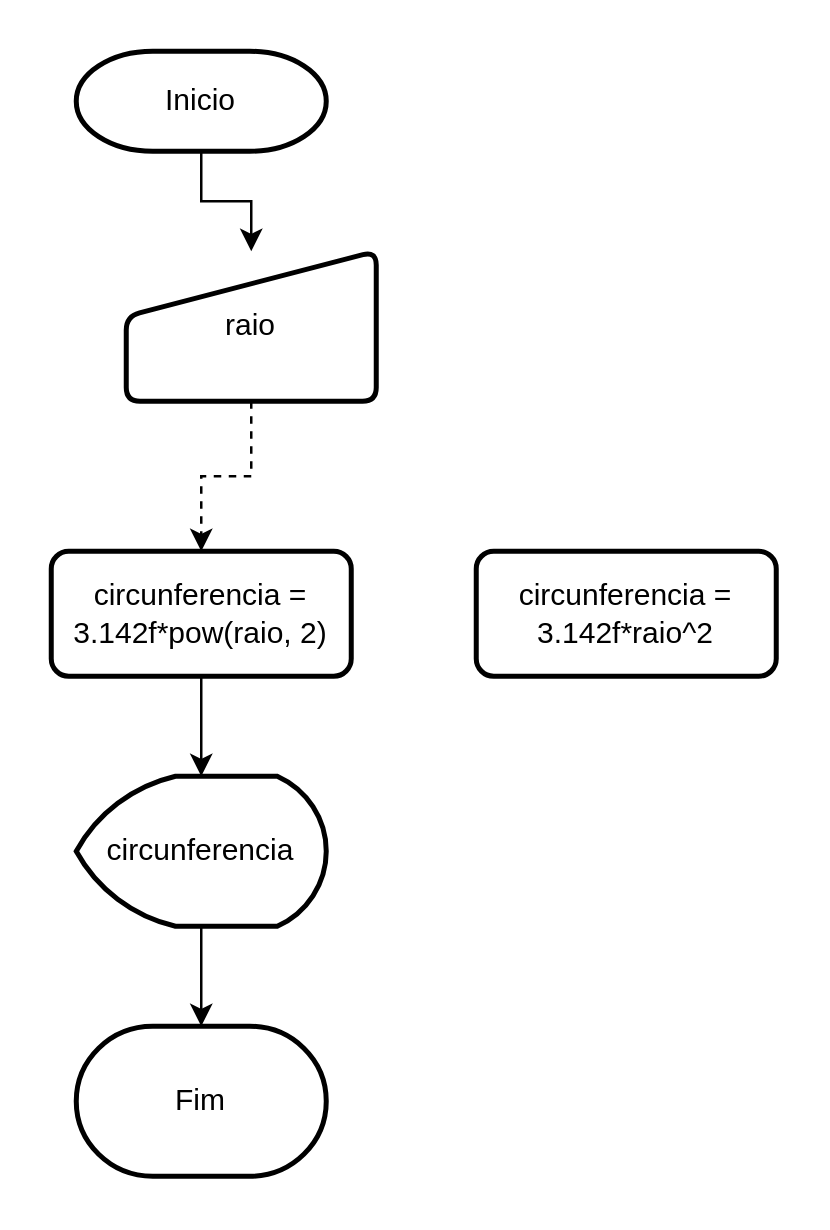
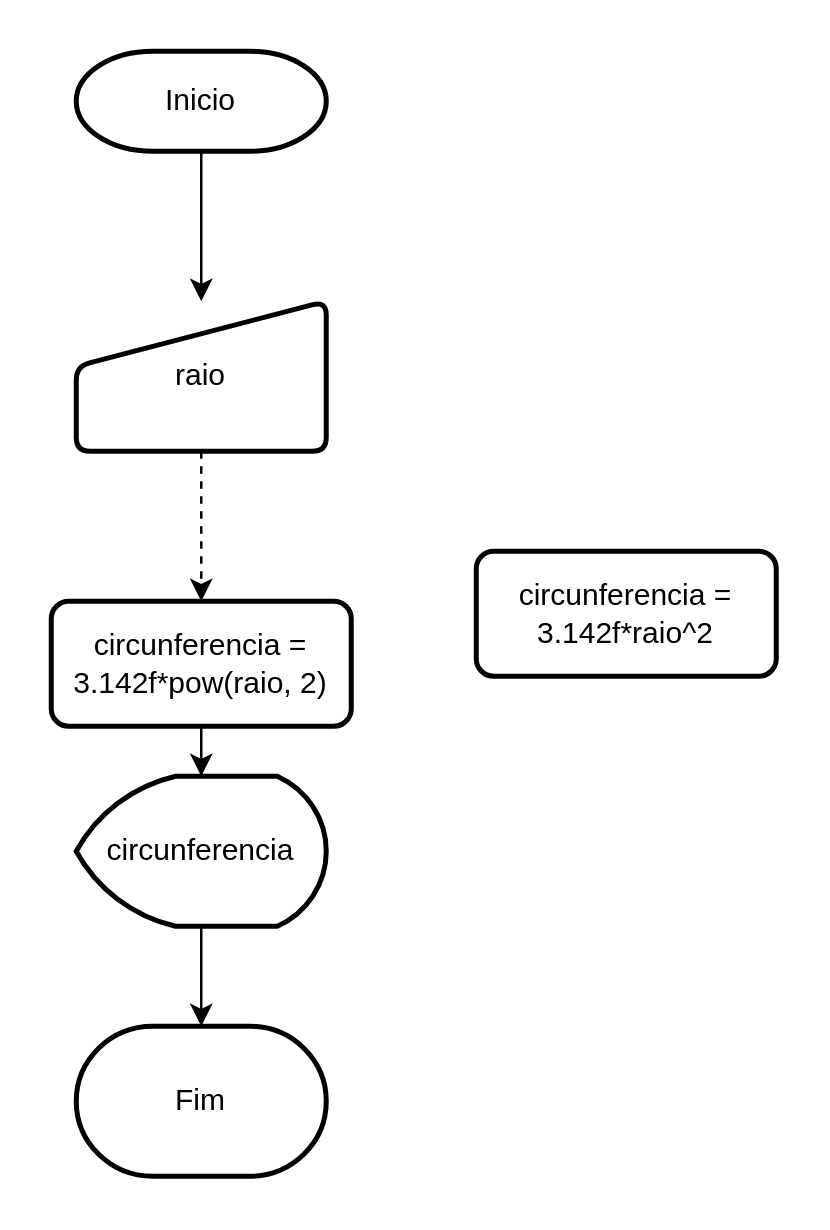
node "raio": moved (251, 326) -> (201, 376)
node "circunferencia = 3.142f*pow(raio, 2)": moved (201, 614) -> (201, 664)
